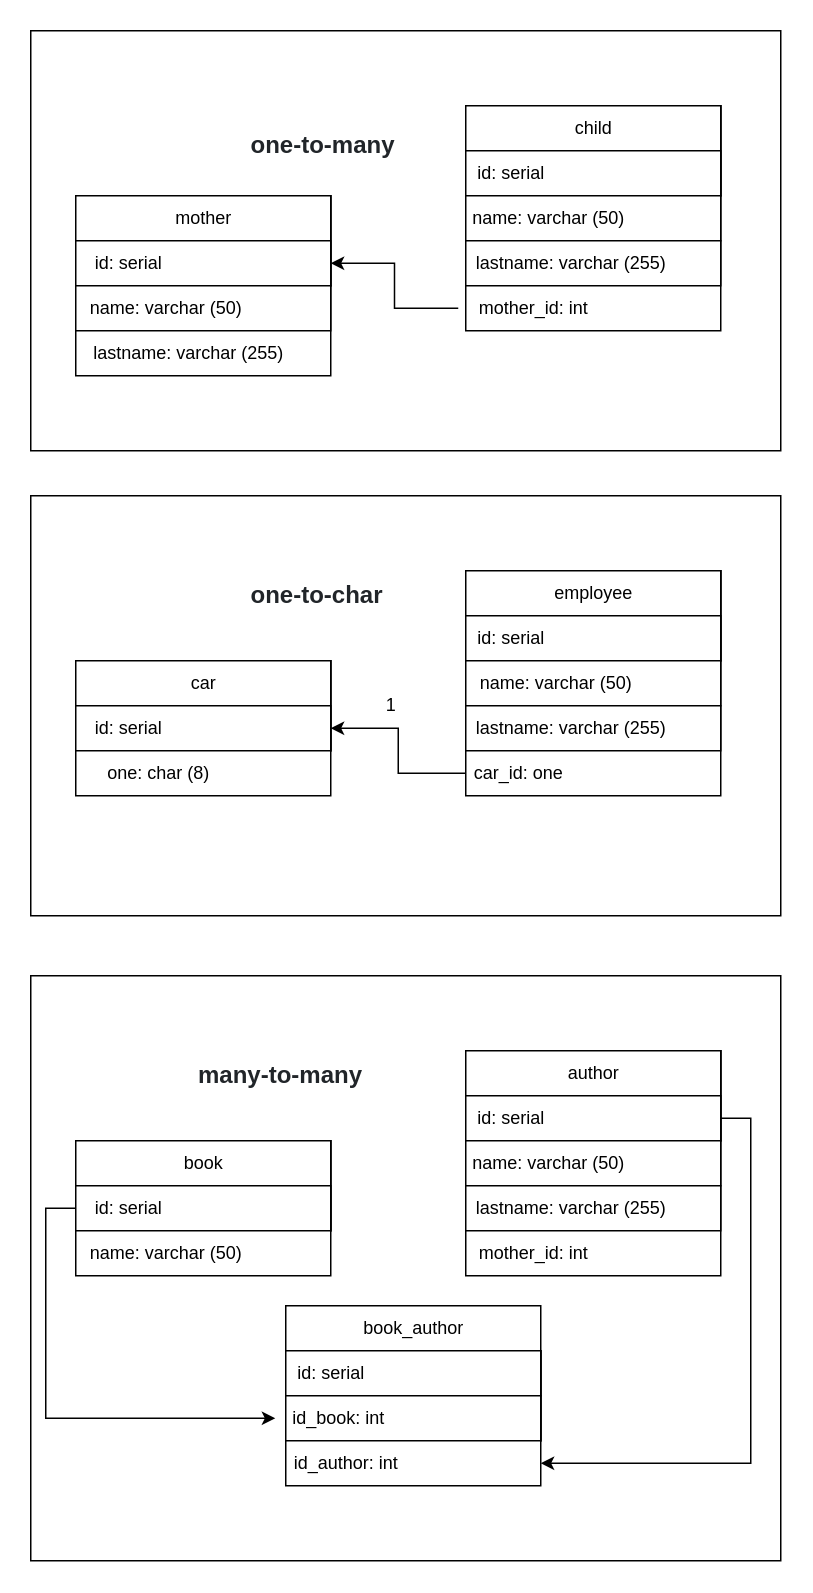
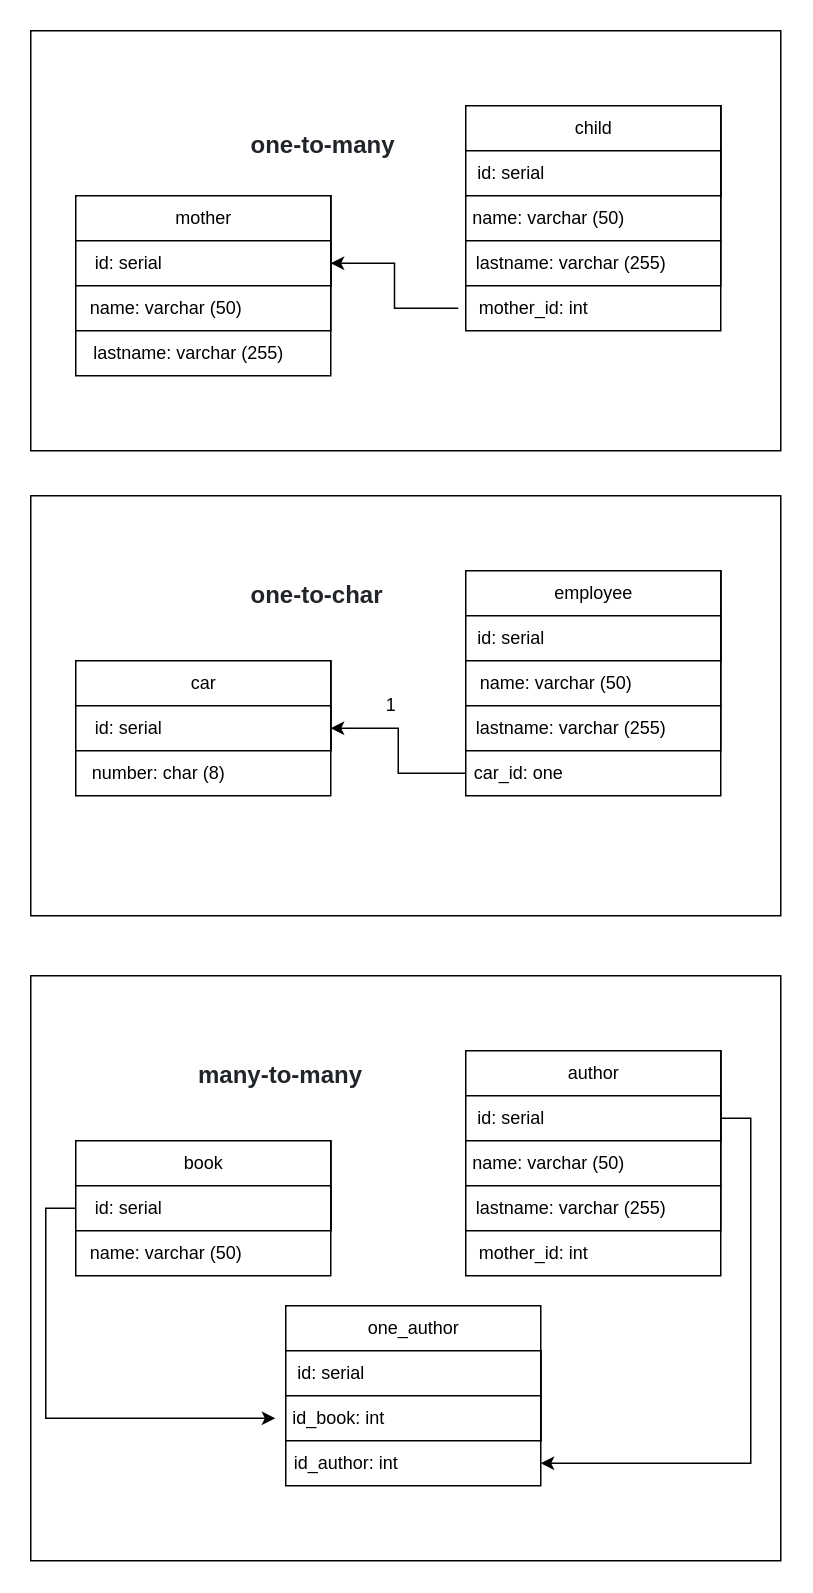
node "one: char (8)": label "one: char (8)" -> "number: char (8)"
node "book_author": label "book_author" -> "one_author"
